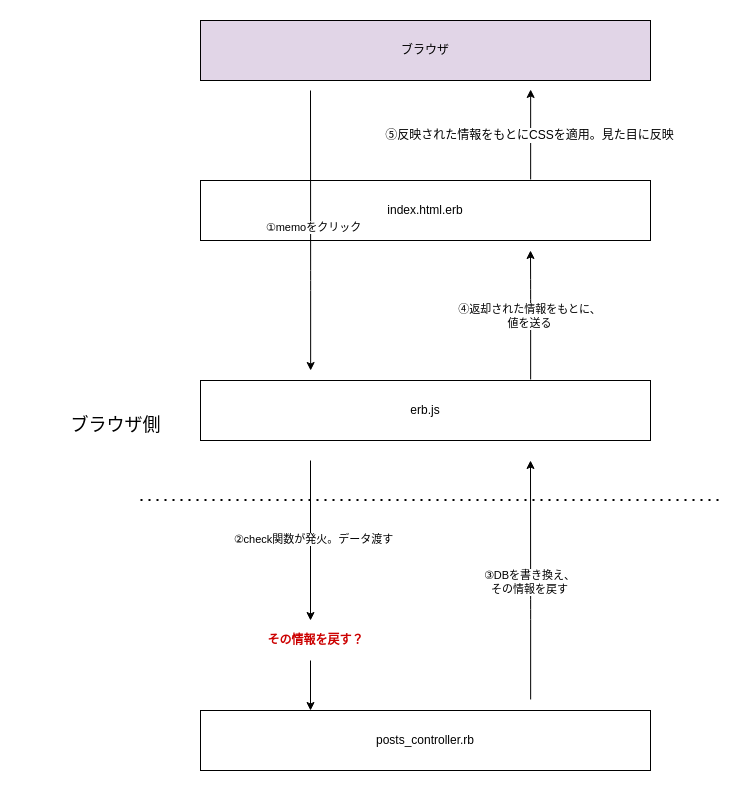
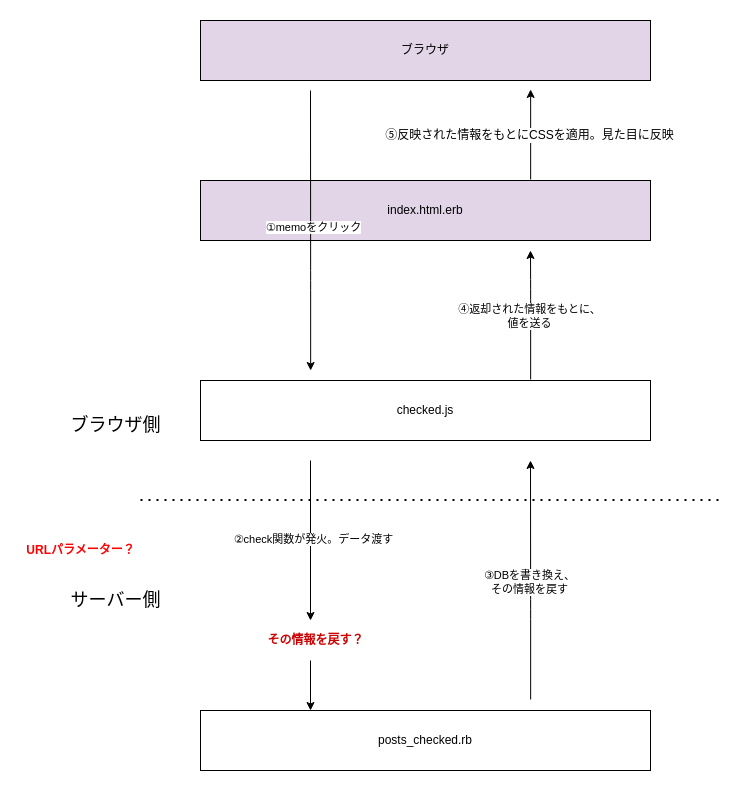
node "index.html.erb": fillcolor #ffffff -> #e1d5e7
node "erb.js": label "erb.js" -> "checked.js"
node "URLパラメーター？": added
node "サーバー側": added
node "posts_controller.rb": label "posts_controller.rb" -> "posts_checked.rb"
